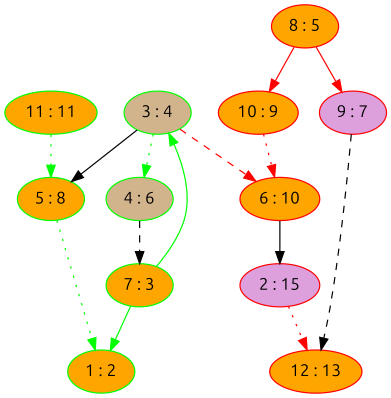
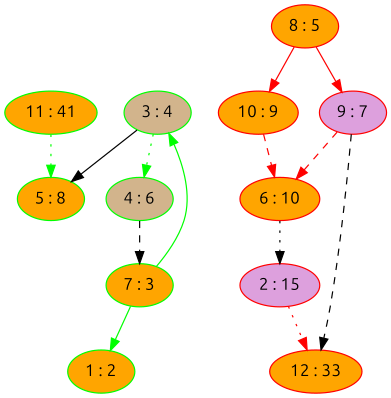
node "11 : 11": label "11 : 11" -> "11 : 41"
edge "10 : 9" -> "6 : 10": style dotted -> dashed
edge "3 : 4" -> "6 : 10": now "9 : 7" -> "6 : 10"
edge "6 : 10" -> "2 : 15": style solid -> dotted
edge "5 : 8" -> "1 : 2": removed
node "12 : 13": label "12 : 13" -> "12 : 33"
